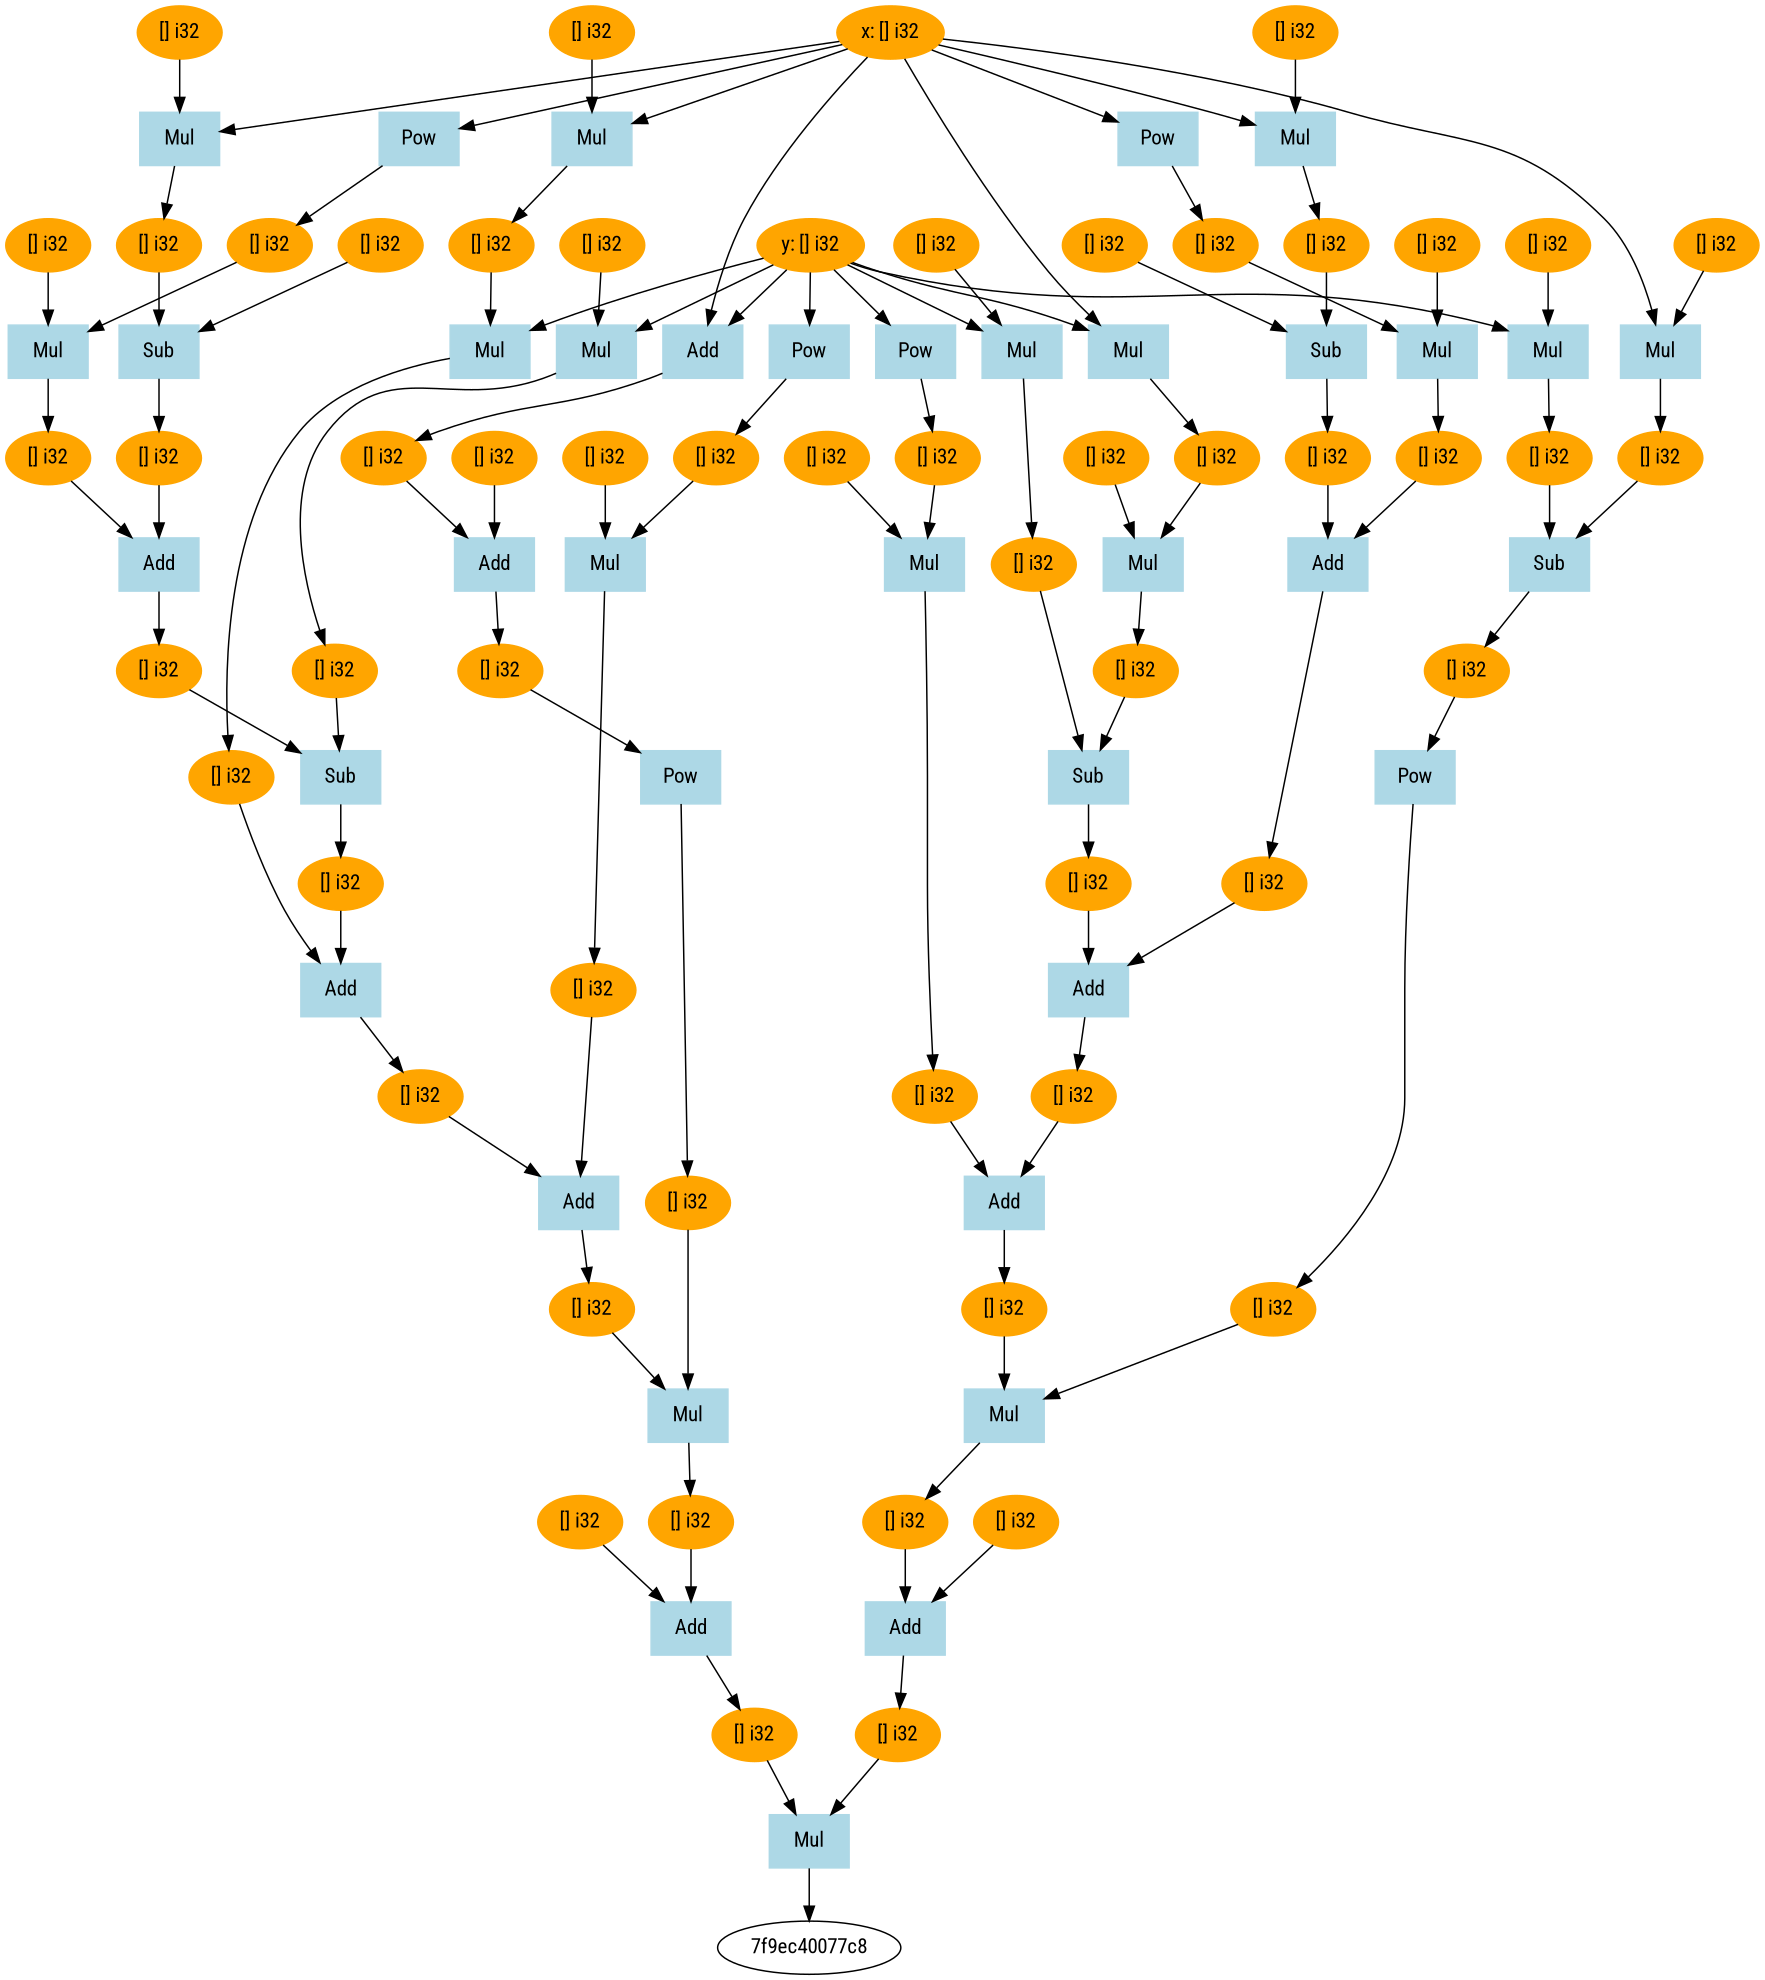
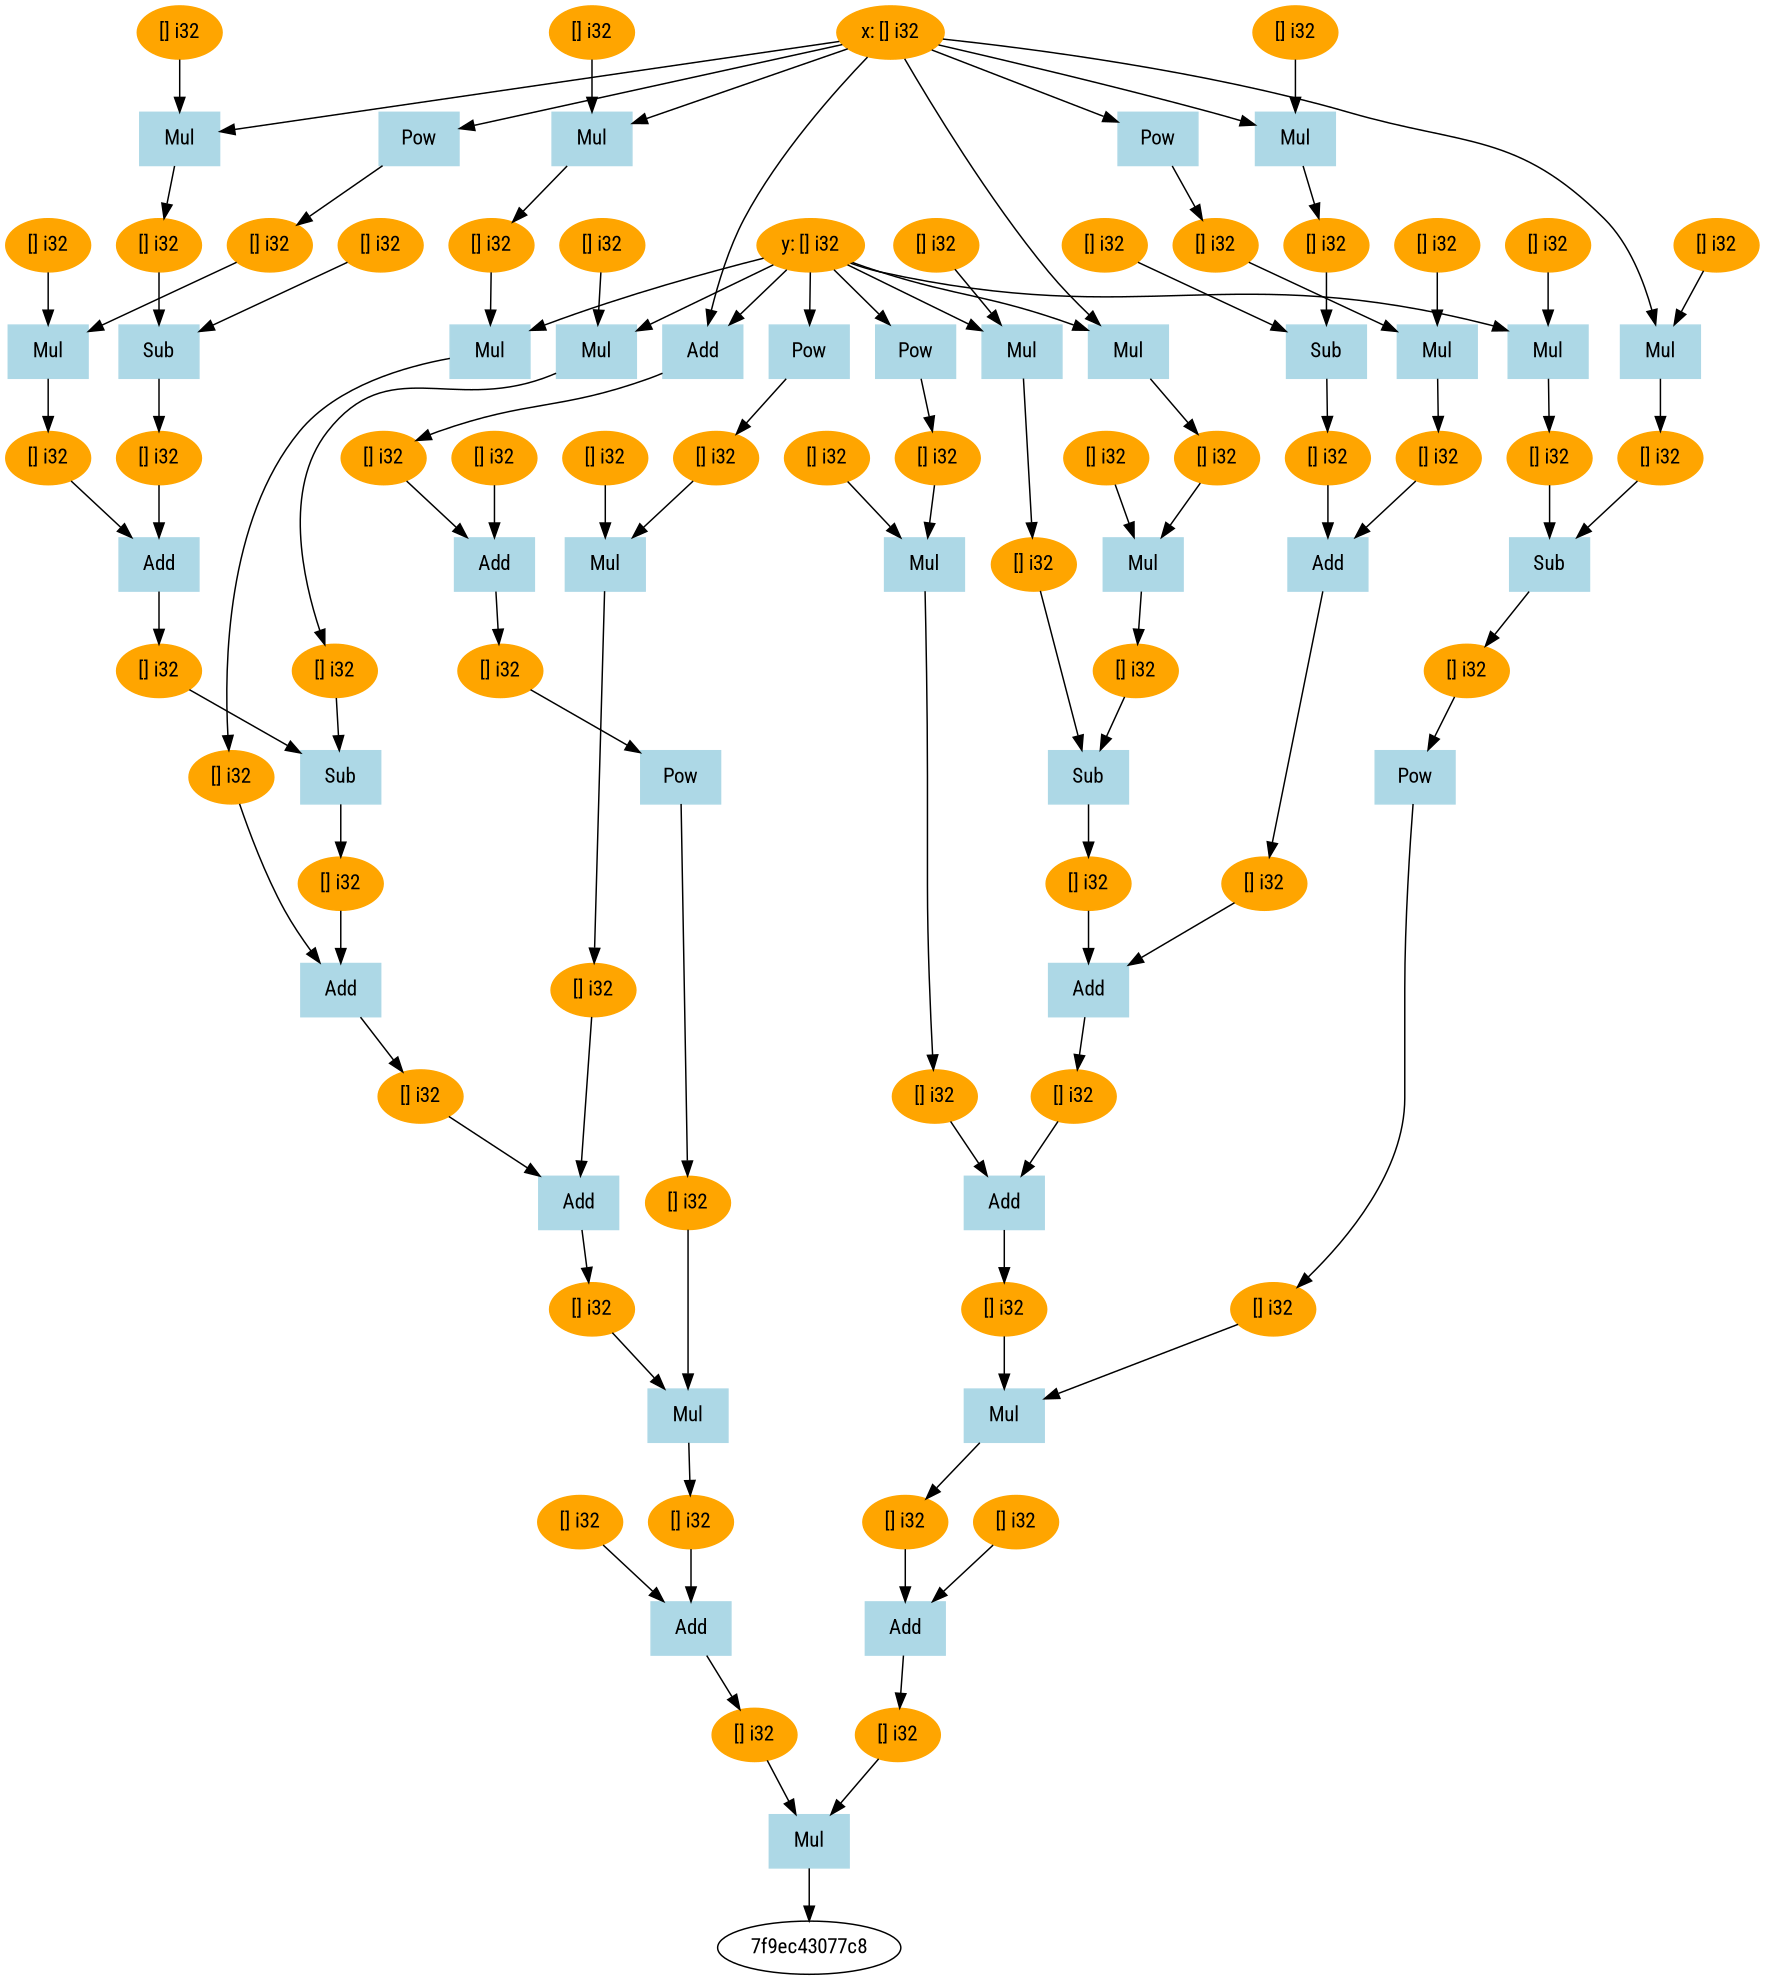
node "7f9ec40077c8": label "7f9ec40077c8" -> "7f9ec43077c8"
